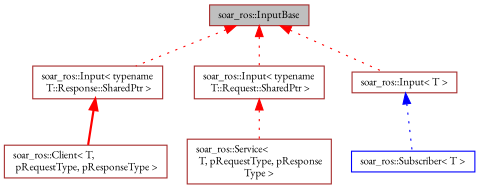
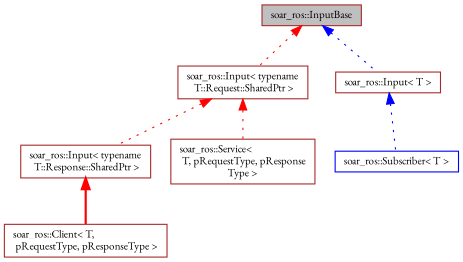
edge "soar_ros::Input< typename T::Response::SharedPtr >" -> "soar_ros::InputBase": now "soar_ros::Input< typename T::Response::SharedPtr >" -> "soar_ros::Input< typename T::Request::SharedPtr >"
edge "soar_ros::Input< T >" -> "soar_ros::InputBase": color red -> blue
